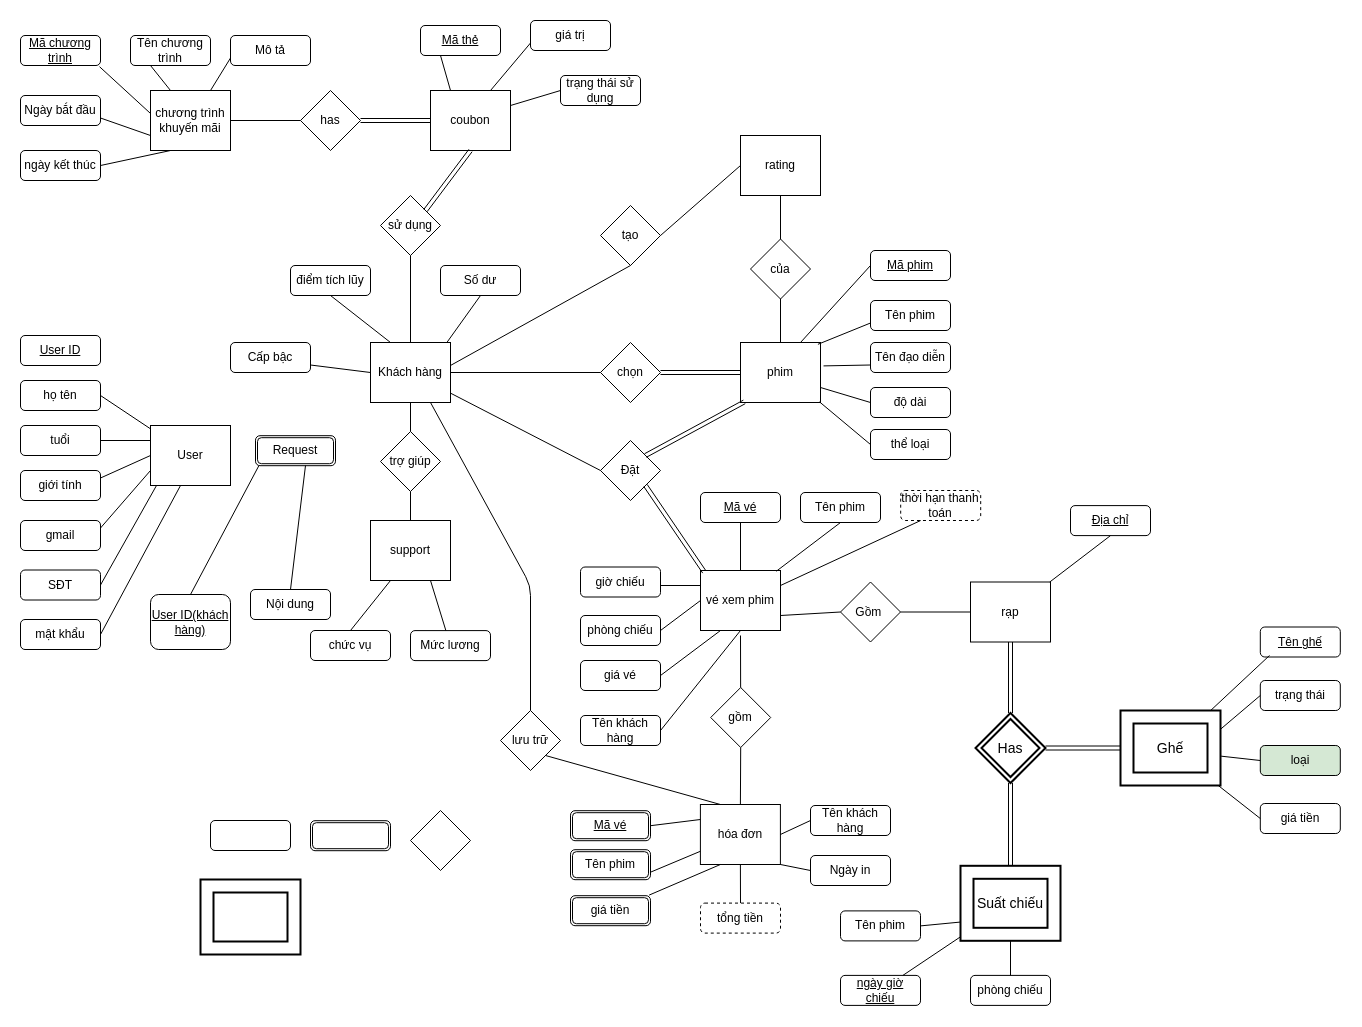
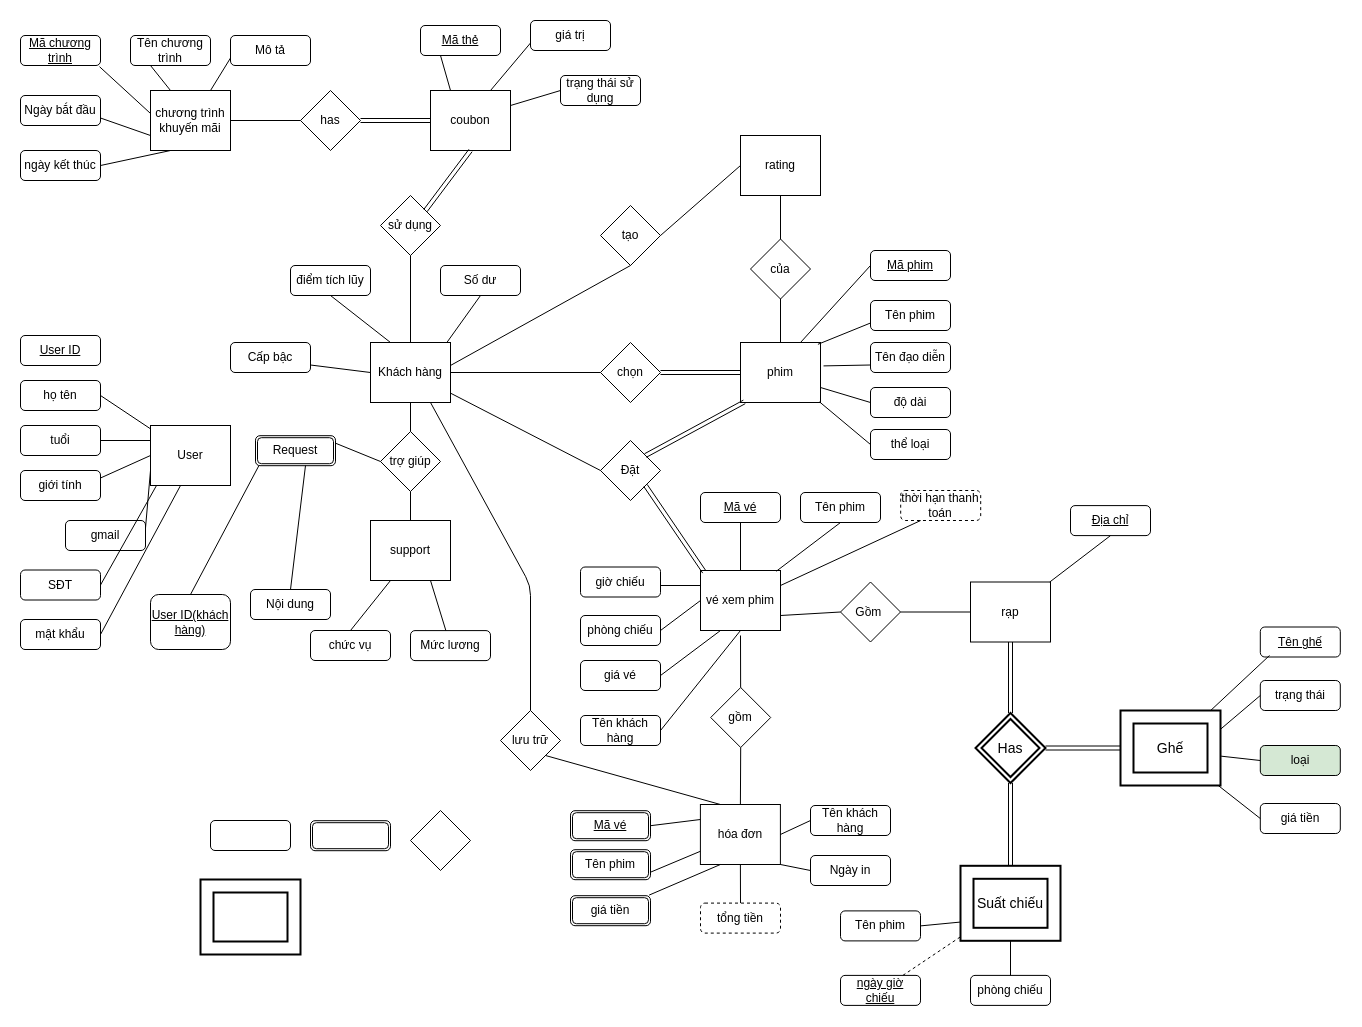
edge "Request" -- "trợ giúp": added
node "gmail": moved (61, 536) -> (106, 536)
edge "Suất chiếu" -- "ngày giờ chiếu": style solid -> dashed
